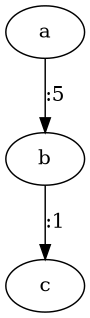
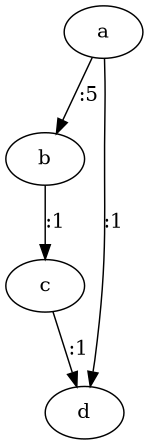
node "d": added
